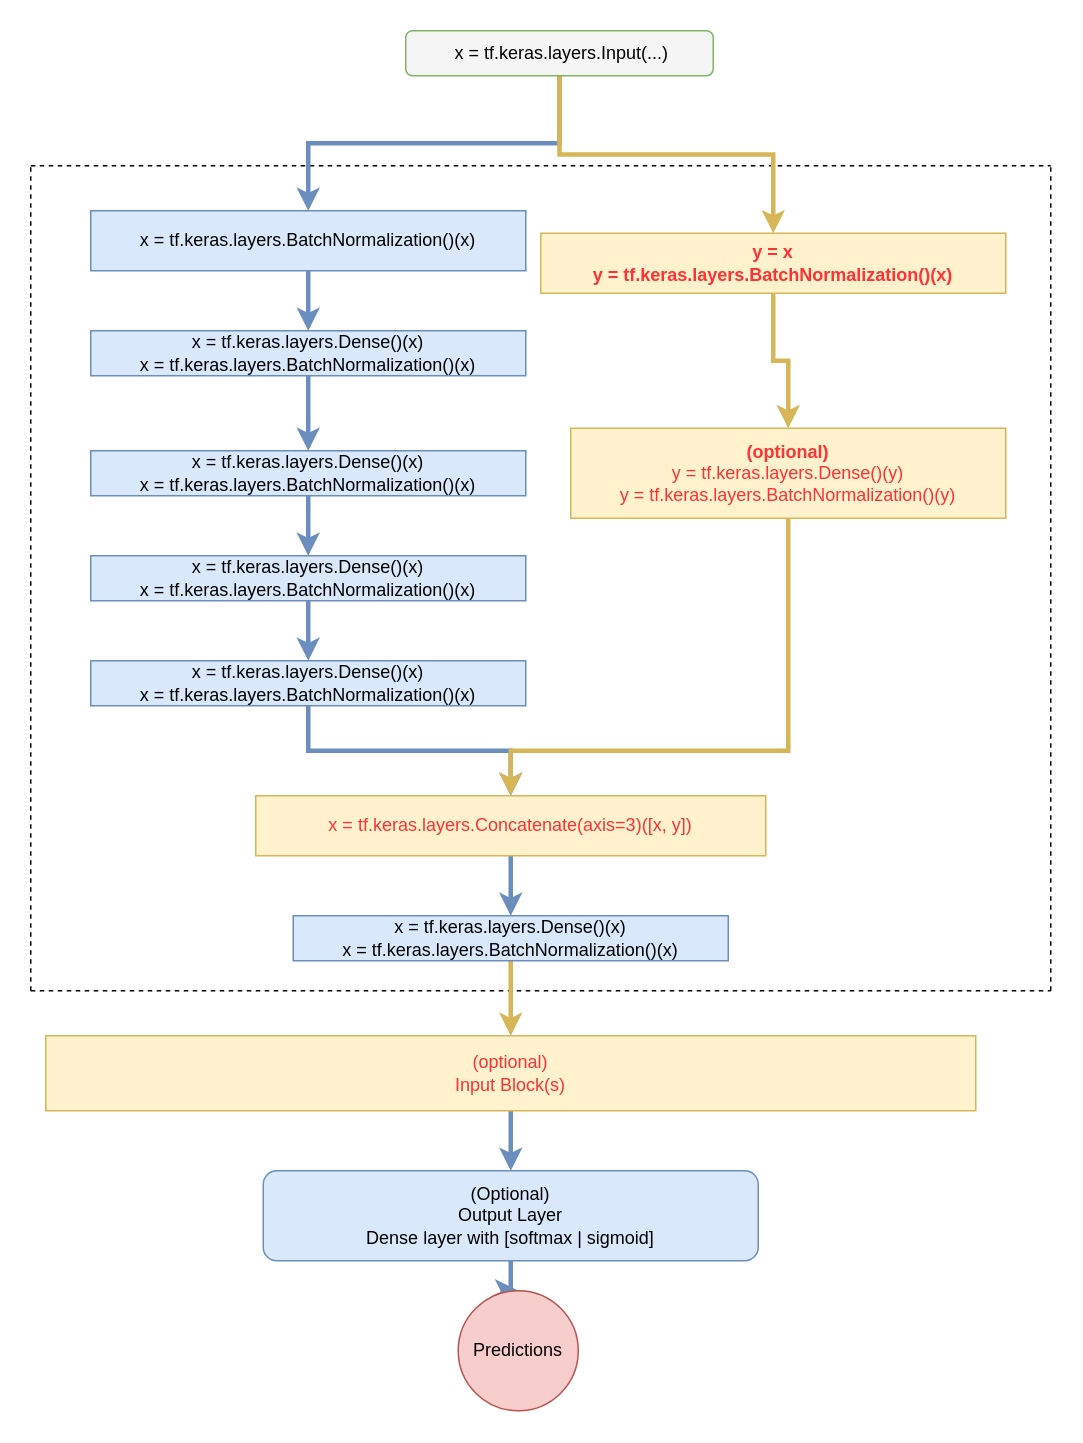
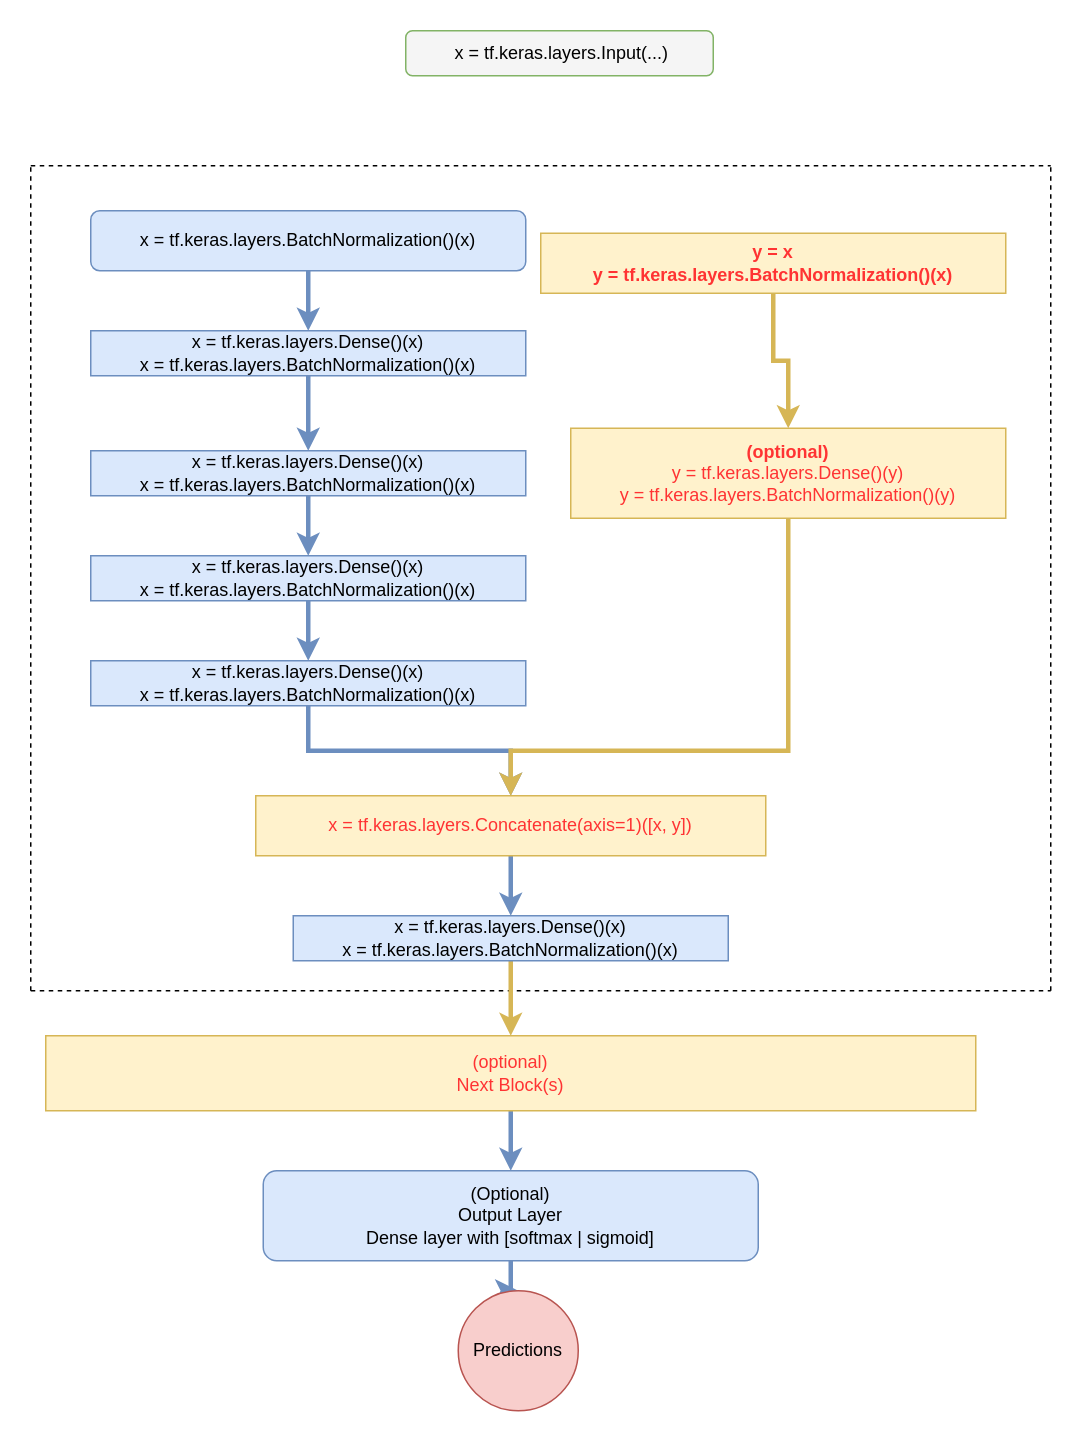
edge "x = tf.keras.layers.Input(...)" -> "x = tf.keras.layers.BatchNormalization()(x)": removed
edge "x = tf.keras.layers.Input(...)" -> "y = x y = tf.keras.layers.BatchNormalization()(x)": removed
node "x = tf.keras.layers.BatchNormalization()(x)": shape rectangle -> rounded rectangle
node "x = tf.keras.layers.Concatenate(axis=3)([x, y])": label "x = tf.keras.layers.Concatenate(axis=3)([x, y])" -> "x = tf.keras.layers.Concatenate(axis=1)([x, y])"
node "(optional) Input Block(s)": label "(optional) Input Block(s)" -> "(optional) Next Block(s)"
